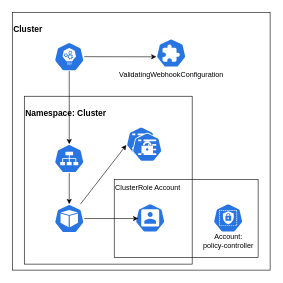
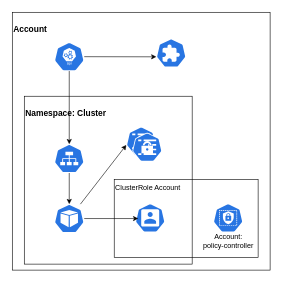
node "Cluster": label "Cluster" -> "Account"
node "ValidatingWebhookConfiguration": removed
